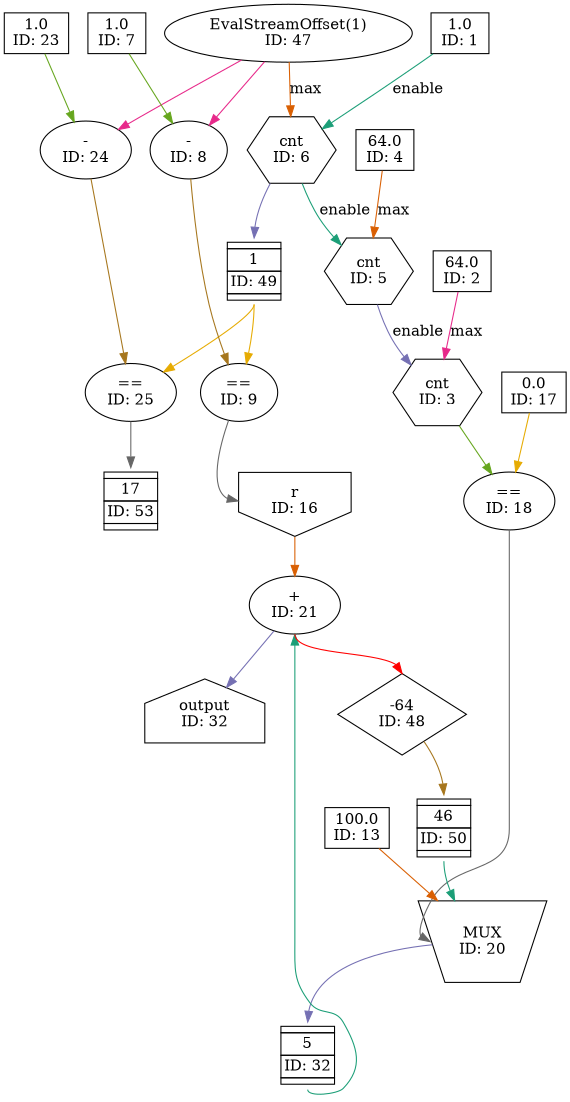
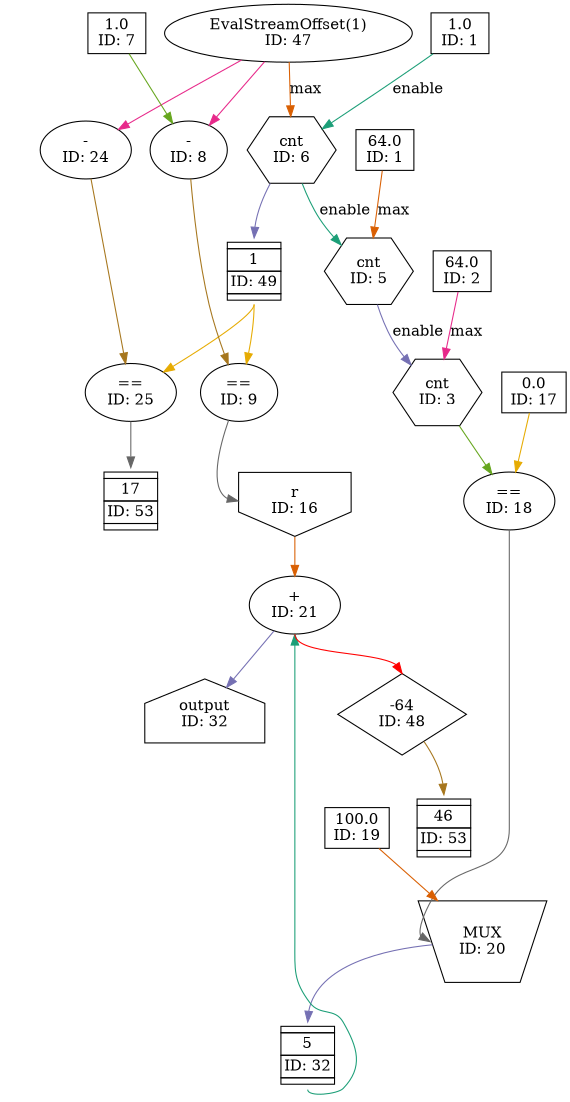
node "1.0 ID: 23": removed
node "64.0 ID: 4": label "64.0 ID: 4" -> "64.0 ID: 1"
node "100.0 ID: 13": label "100.0 ID: 13" -> "100.0 ID: 19"
node "46": text "ID: 50" -> "ID: 53"
edge "46" -> "MUX ID: 20": removed
